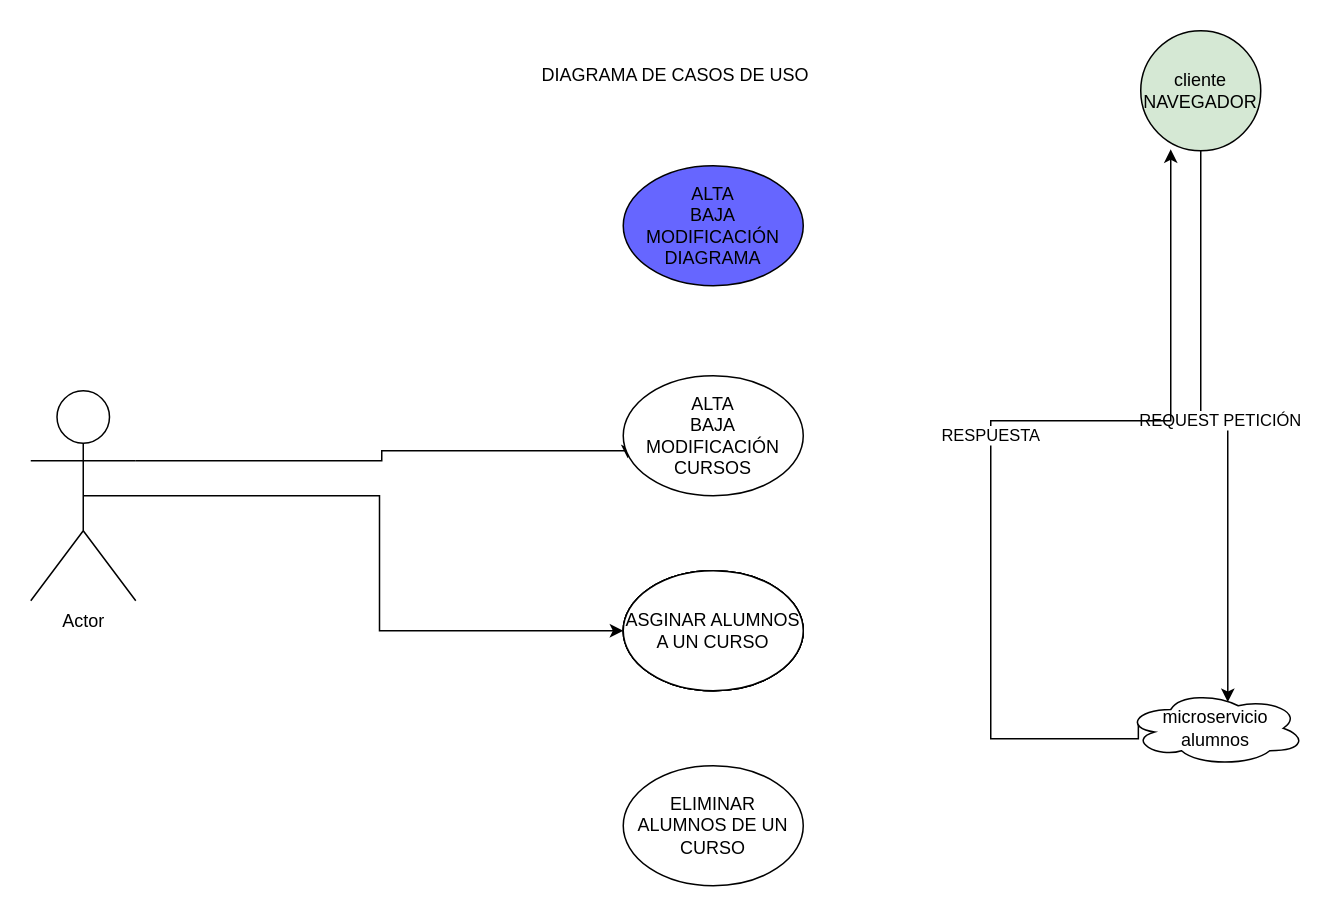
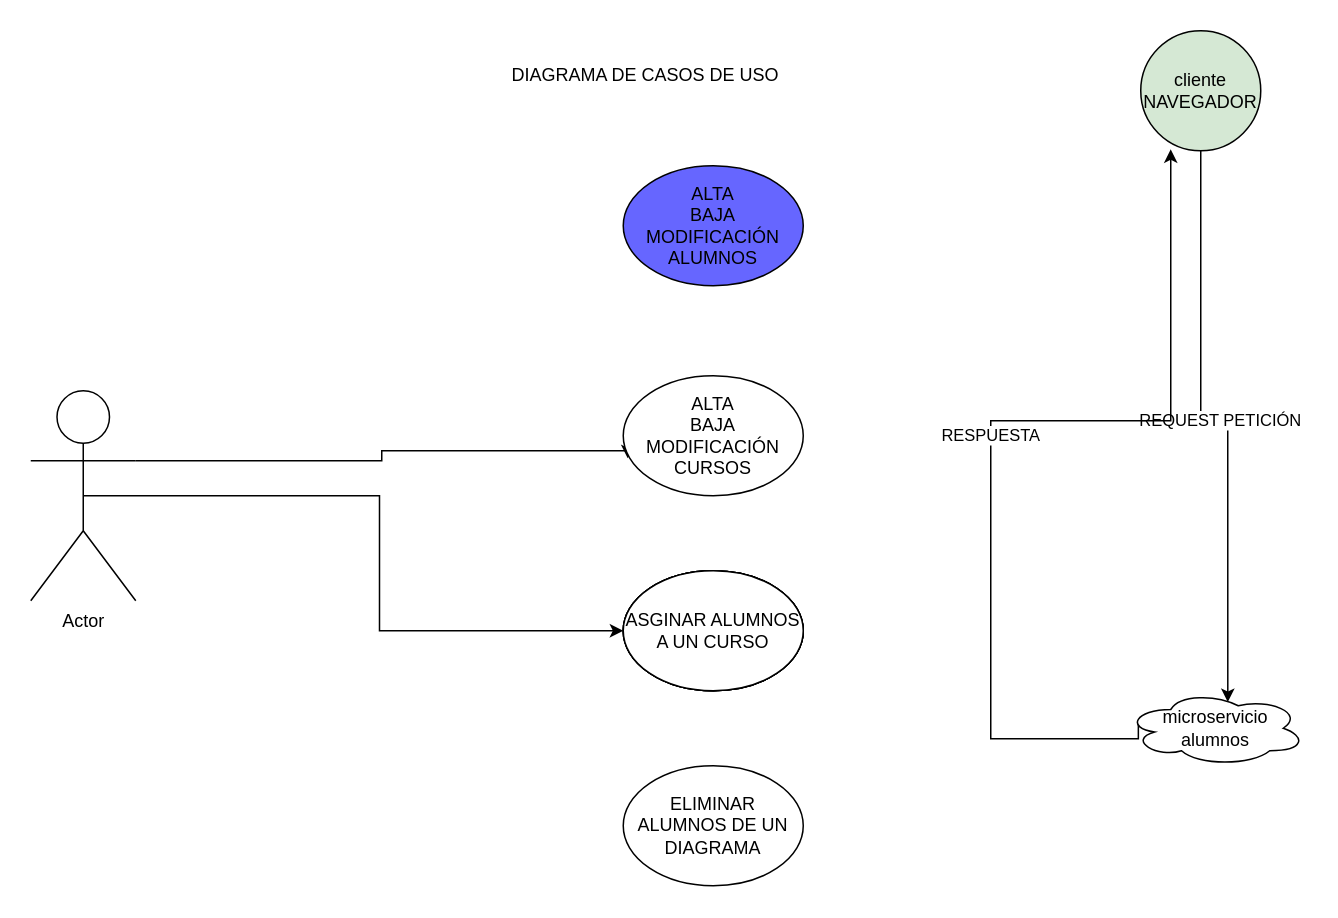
node "DIAGRAMA DE CASOS DE USO": moved (676, 76) -> (646, 76)
node "ALTA BAJA MODIFICACIÓN DIAGRAMA": label "ALTA BAJA MODIFICACIÓN DIAGRAMA" -> "ALTA BAJA MODIFICACIÓN ALUMNOS"
node "ELIMINAR ALUMNOS DE UN CURSO": label "ELIMINAR ALUMNOS DE UN CURSO" -> "ELIMINAR ALUMNOS DE UN DIAGRAMA"
